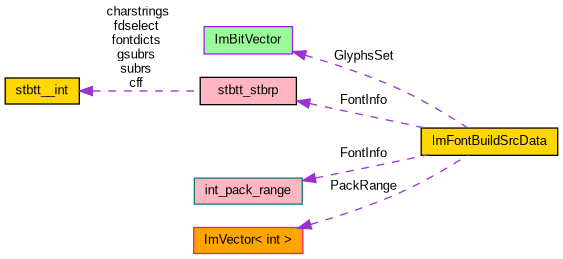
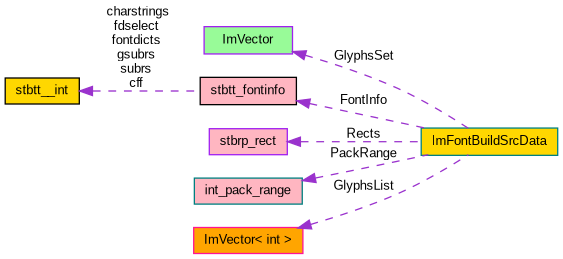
node "ImBitVector": label "ImBitVector" -> "ImVector"
node "stbtt_stbrp": label "stbtt_stbrp" -> "stbtt_fontinfo"
node "stbrp_rect": added
node "ImFontBuildSrcData": color black -> teal
edge "ImFontBuildSrcData" -> "int_pack_range": label " FontInfo" -> " PackRange"
edge "ImFontBuildSrcData" -> "ImVector< int >": label " PackRange" -> " GlyphsList"
